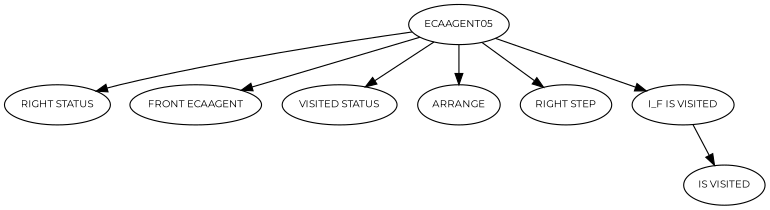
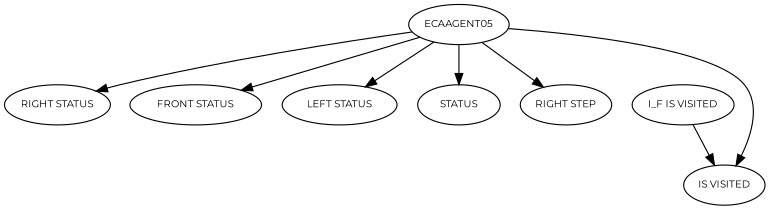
edge "ECAAGENT05" -> "I_F IS VISITED": now "ECAAGENT05" -> "IS VISITED"
node "FRONT ECAAGENT": label "FRONT ECAAGENT" -> "FRONT STATUS"
node "VISITED STATUS": label "VISITED STATUS" -> "LEFT STATUS"
node "ARRANGE": label "ARRANGE" -> "STATUS"
